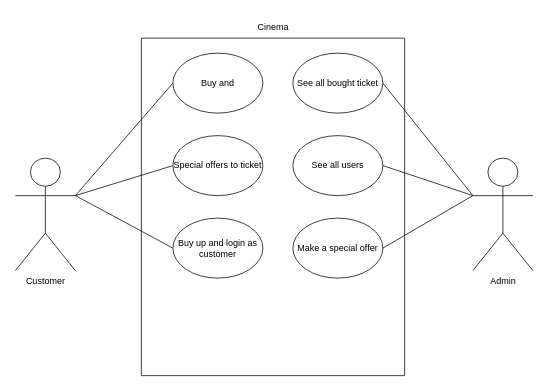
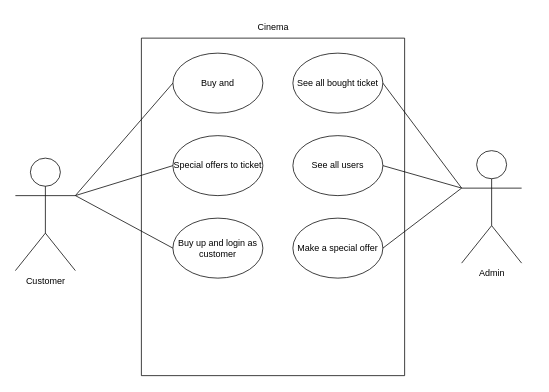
node "Admin": moved (503, 214) -> (492, 207)
